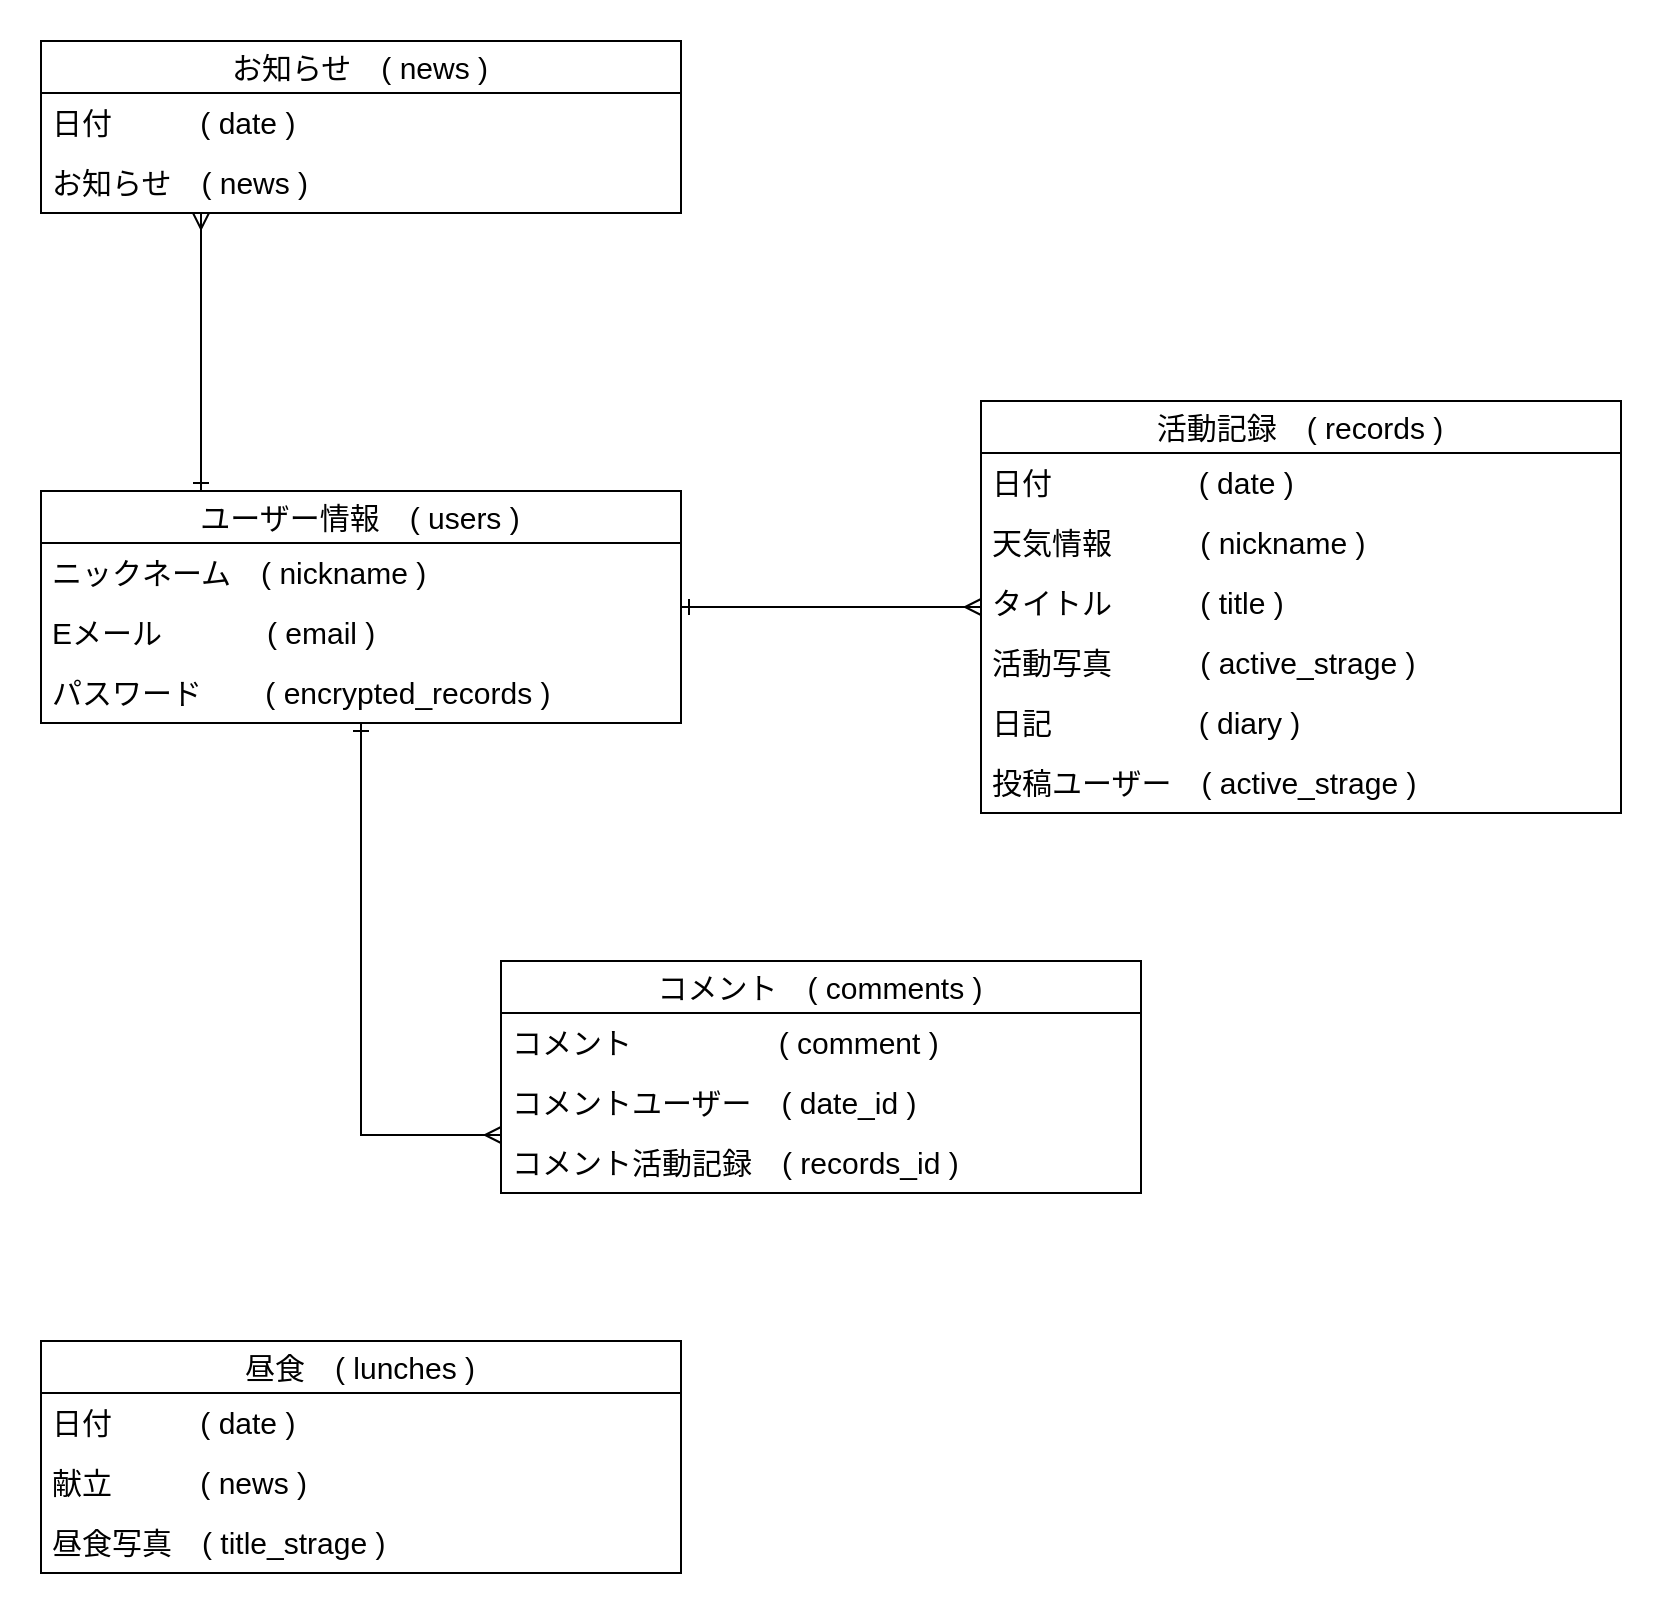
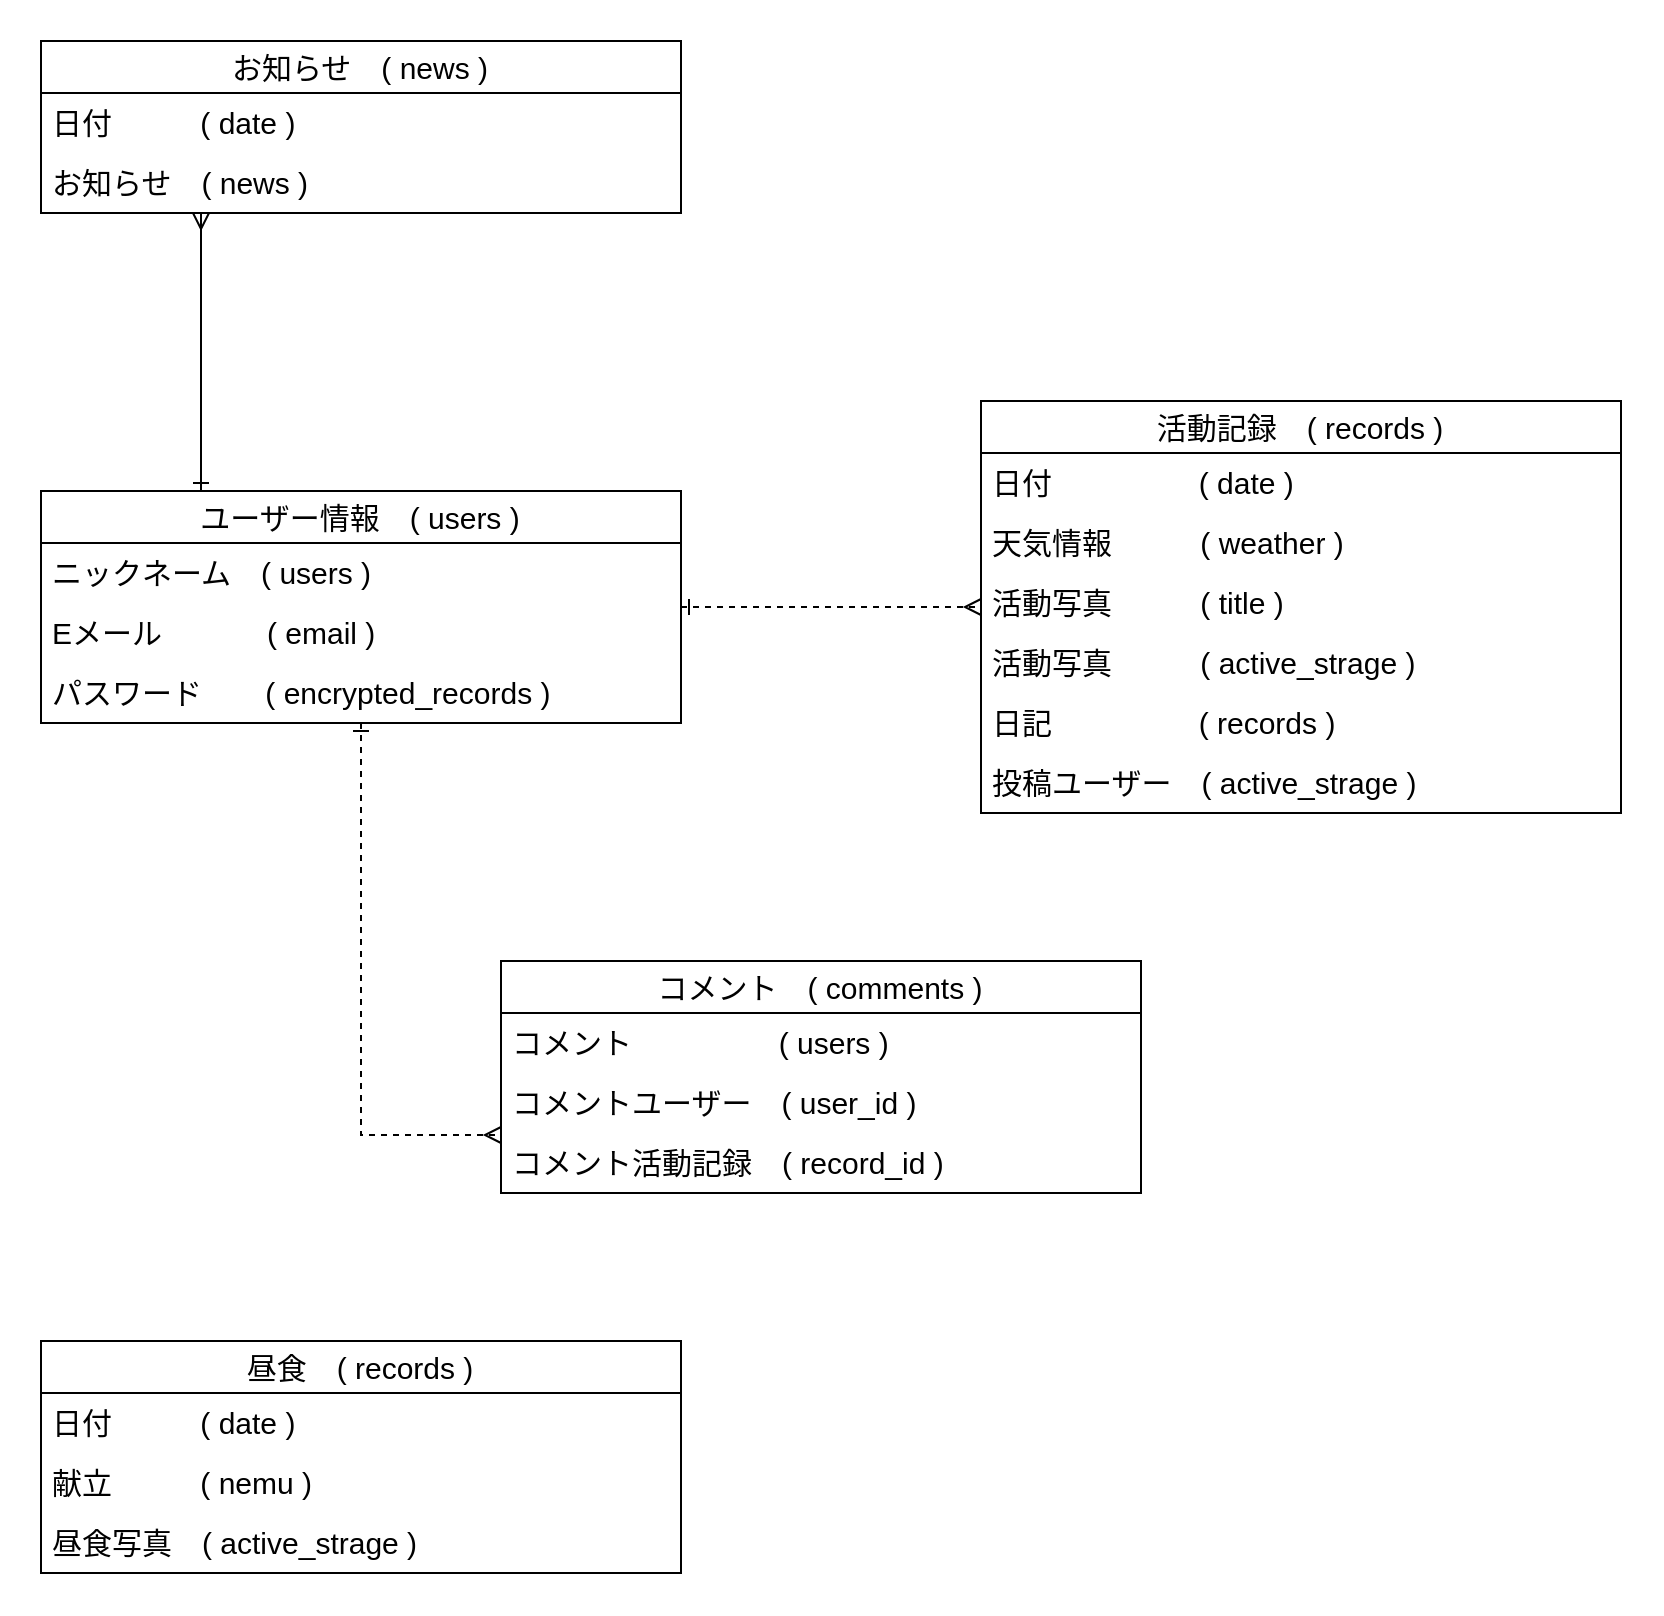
node "天気情報 ( nickname )": label "天気情報 ( nickname )" -> "天気情報 ( weather )"
node "ニックネーム ( nickname )": label "ニックネーム ( nickname )" -> "ニックネーム ( users )"
node "タイトル ( title )": label "タイトル ( title )" -> "活動写真 ( title )"
edge "ユーザー情報 ( users )" -- "活動記録 ( records )": style solid -> dashed
node "日記 ( diary )": label "日記 ( diary )" -> "日記 ( records )"
edge "ユーザー情報 ( users )" -- "コメント ( comments )": style solid -> dashed
node "コメント ( comment )": label "コメント ( comment )" -> "コメント ( users )"
node "コメントユーザー ( date_id )": label "コメントユーザー ( date_id )" -> "コメントユーザー ( user_id )"
node "コメント活動記録 ( records_id )": label "コメント活動記録 ( records_id )" -> "コメント活動記録 ( record_id )"
node "昼食 ( lunches )": label "昼食 ( lunches )" -> "昼食 ( records )"
node "献立 ( news )": label "献立 ( news )" -> "献立 ( nemu )"
node "昼食写真 ( title_strage )": label "昼食写真 ( title_strage )" -> "昼食写真 ( active_strage )"
